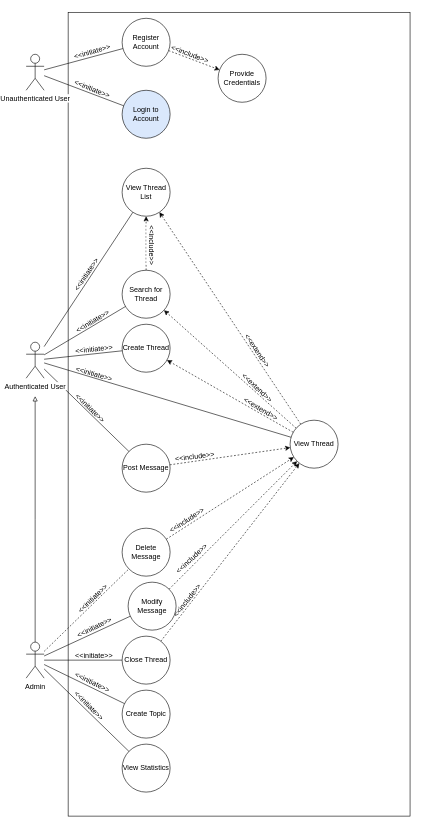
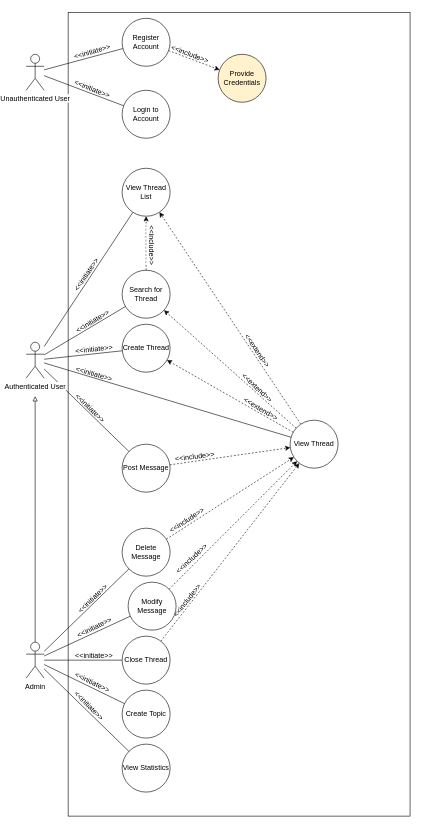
node "Provide Credentials": fillcolor #ffffff -> #fff2cc
node "Login to Account": fillcolor #dae8fc -> #ffffff
edge "Delete Message" -- "Admin": style dashed -> solid
